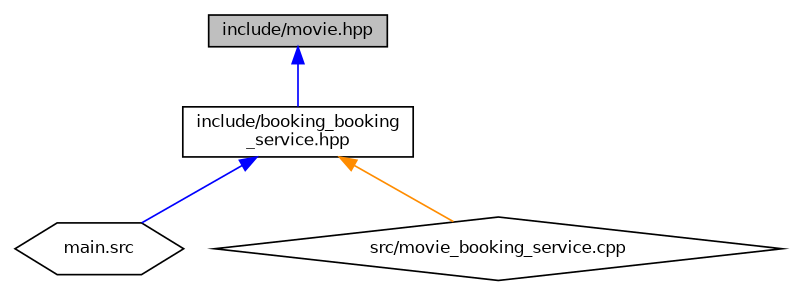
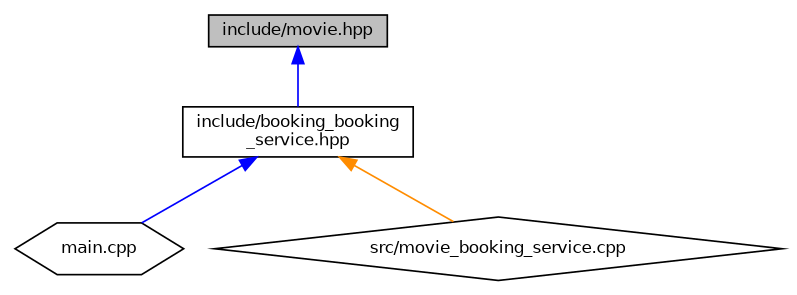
node "main.src": label "main.src" -> "main.cpp"
